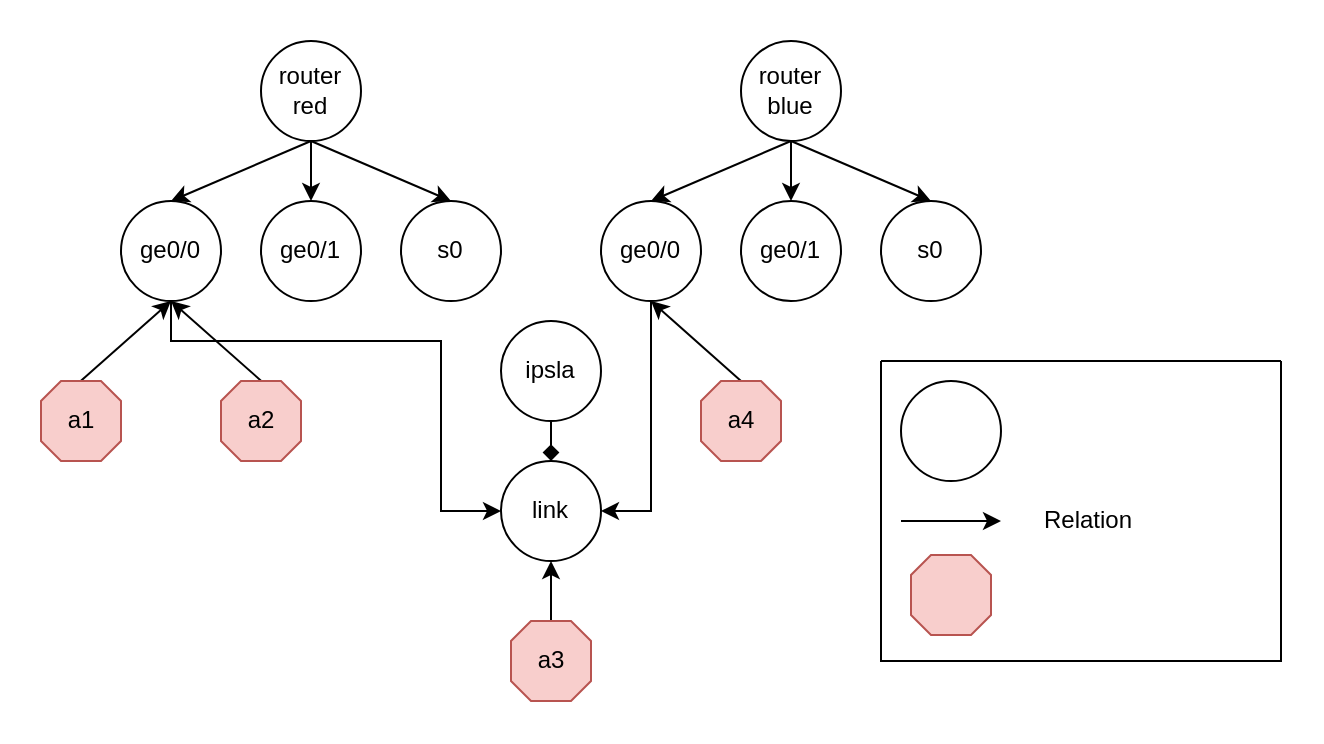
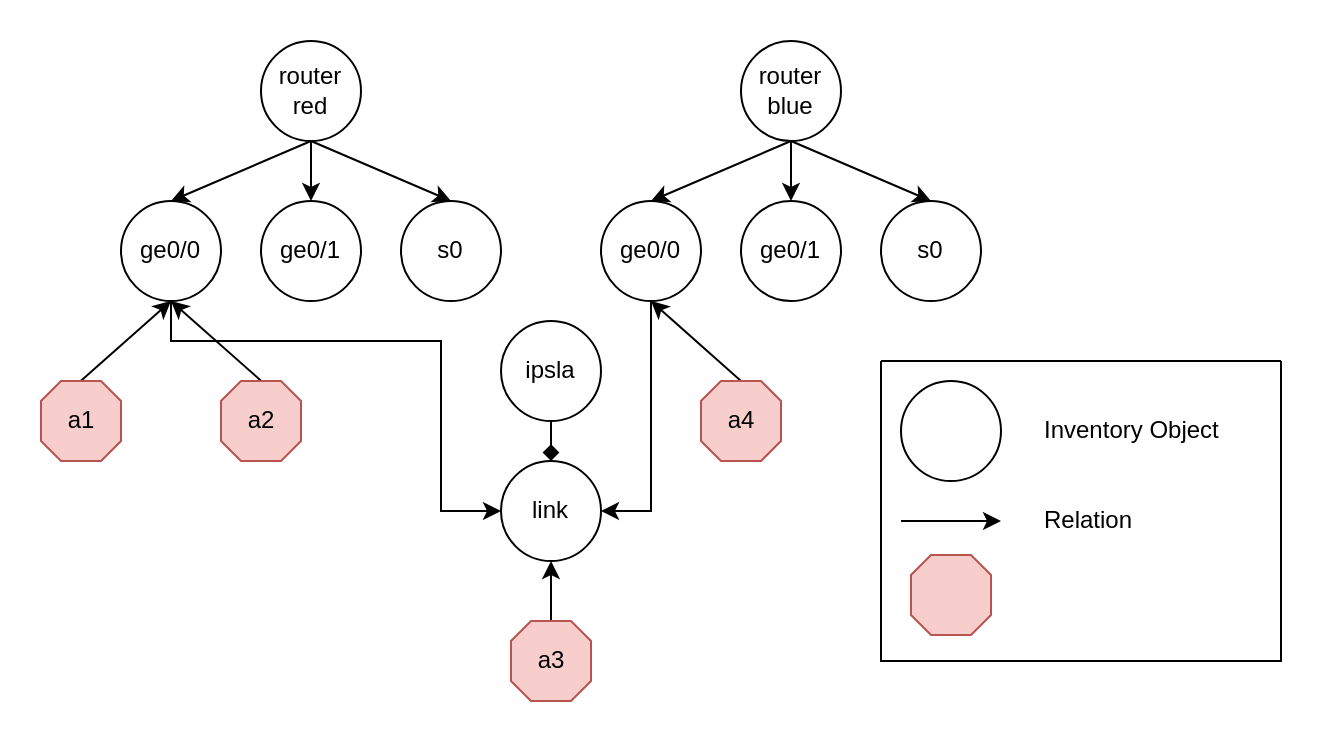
node "Inventory Object": added
